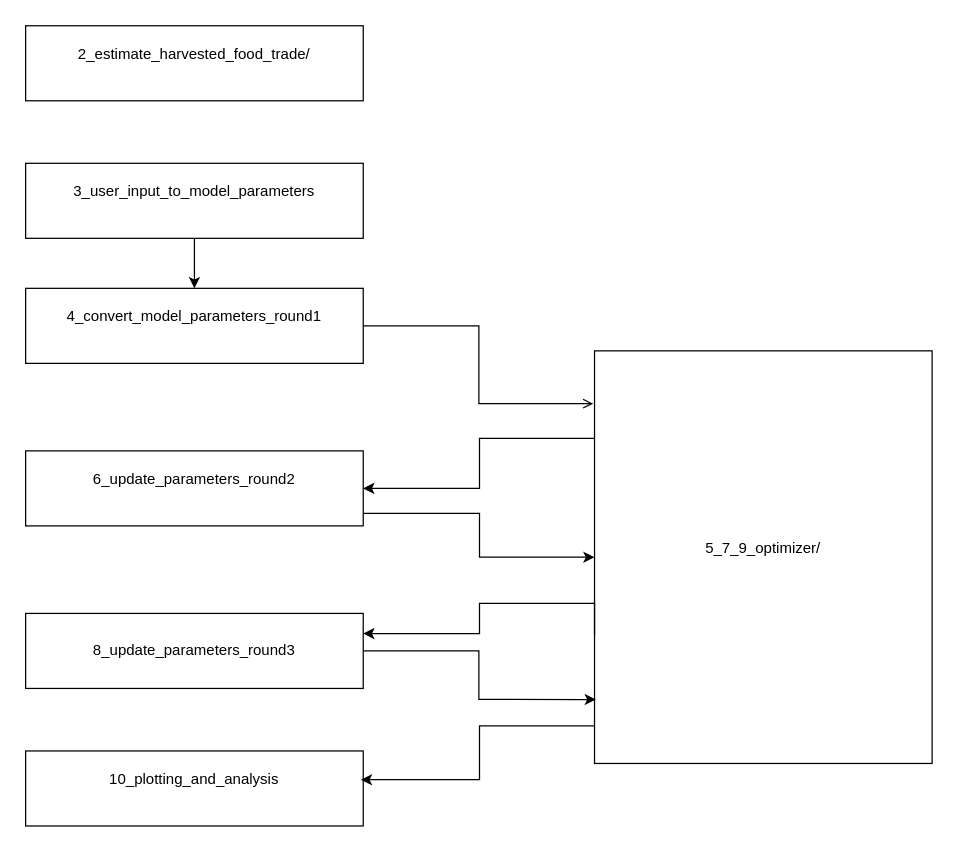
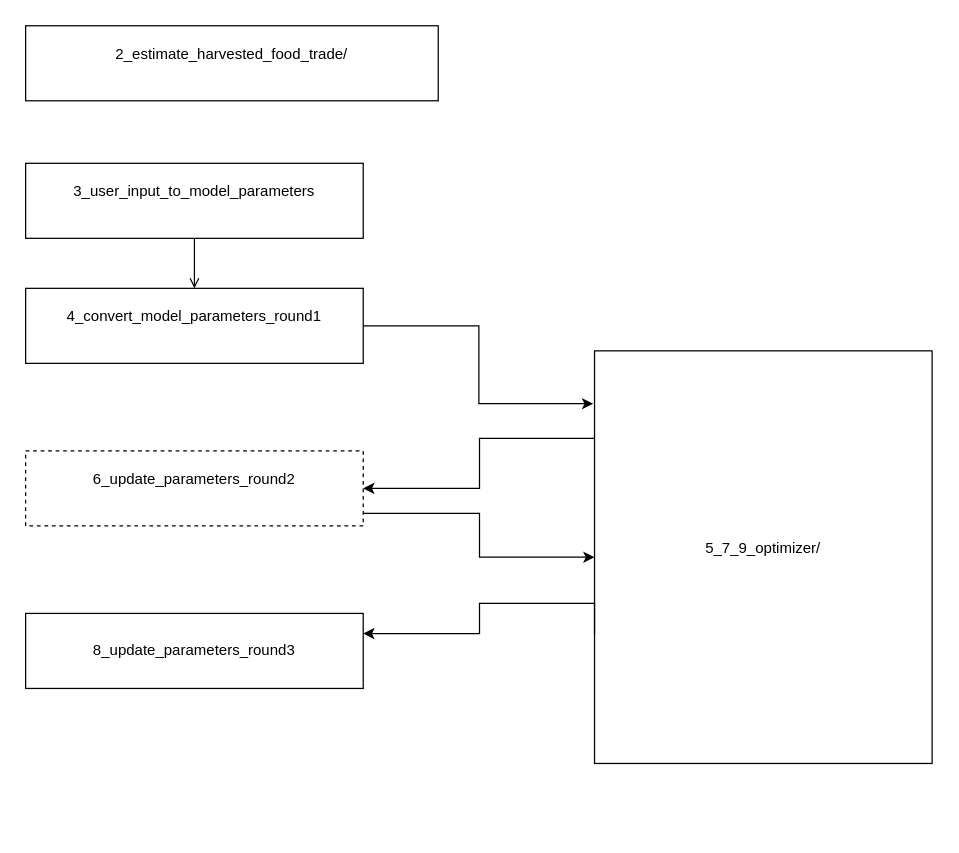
node "2_estimate_harvested_food_trade/": size 338x75 -> 413x75
edge "3_user_input_to_model_parameters" -> "4_convert_model_parameters_round1": arrowhead classic -> open
edge "4_convert_model_parameters_round1" -> "5_7_9_optimizer/": arrowhead open -> classic
node "6_update_parameters_round2": style solid -> dashed
edge "8_update_parameters_round3" -> "5_7_9_optimizer/": removed
edge "5_7_9_optimizer/" -> "10_plotting_and_analysis": removed
node "10_plotting_and_analysis": removed
